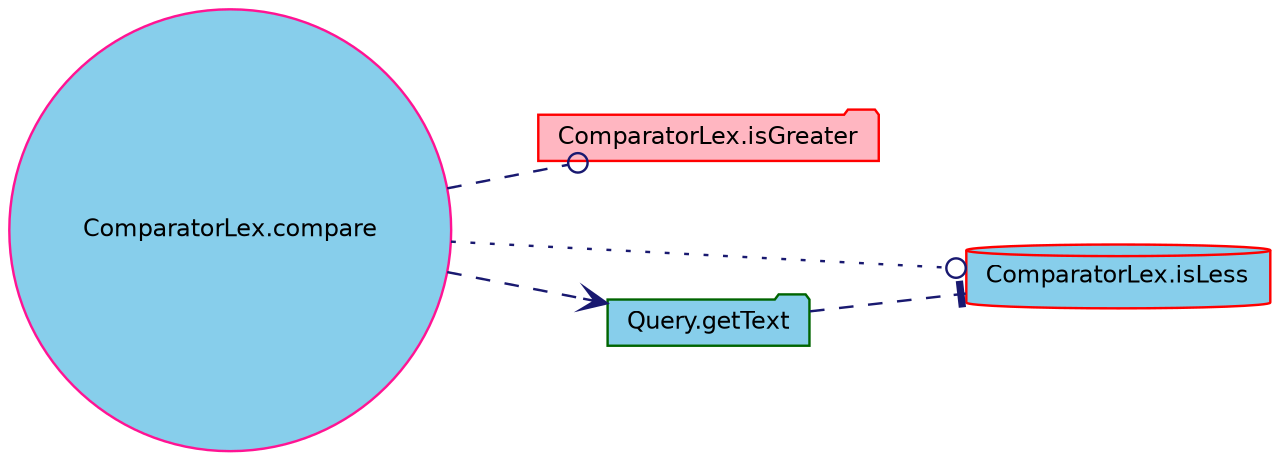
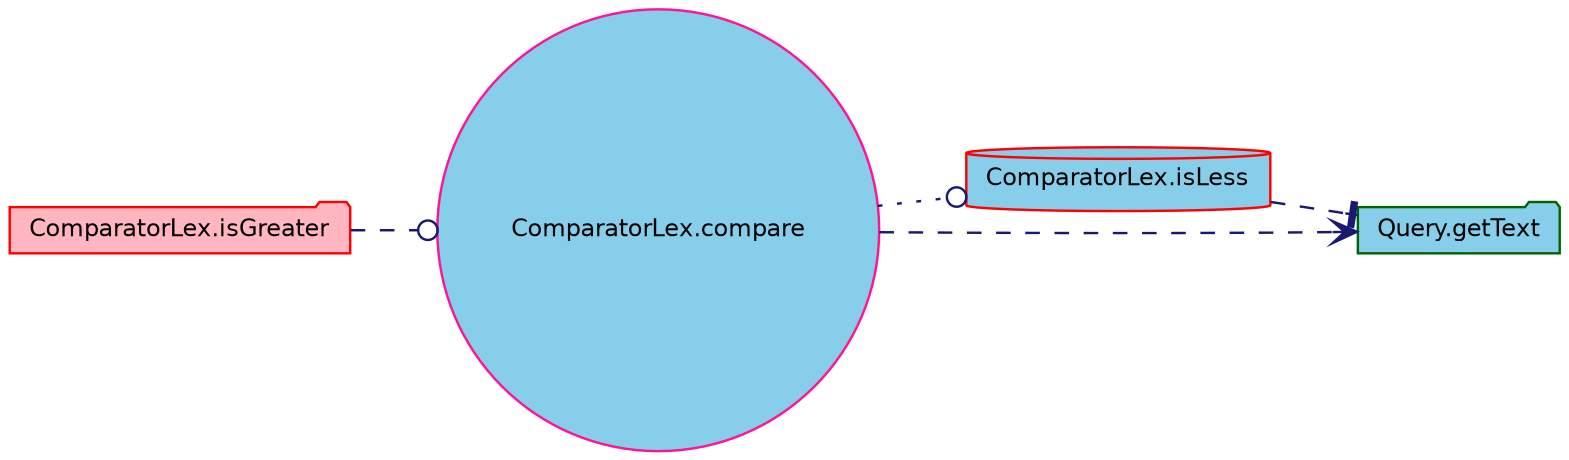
edge "ComparatorLex.compare" -> "ComparatorLex.isGreater": reversed
edge "Query.getText" -> "ComparatorLex.isLess": reversed
